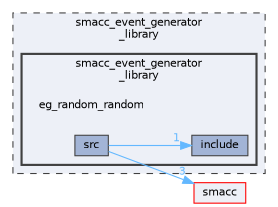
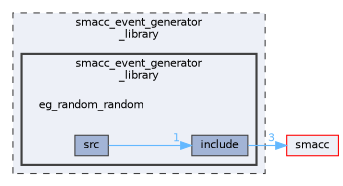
edge "src" -> "smacc": now "include" -> "smacc"
